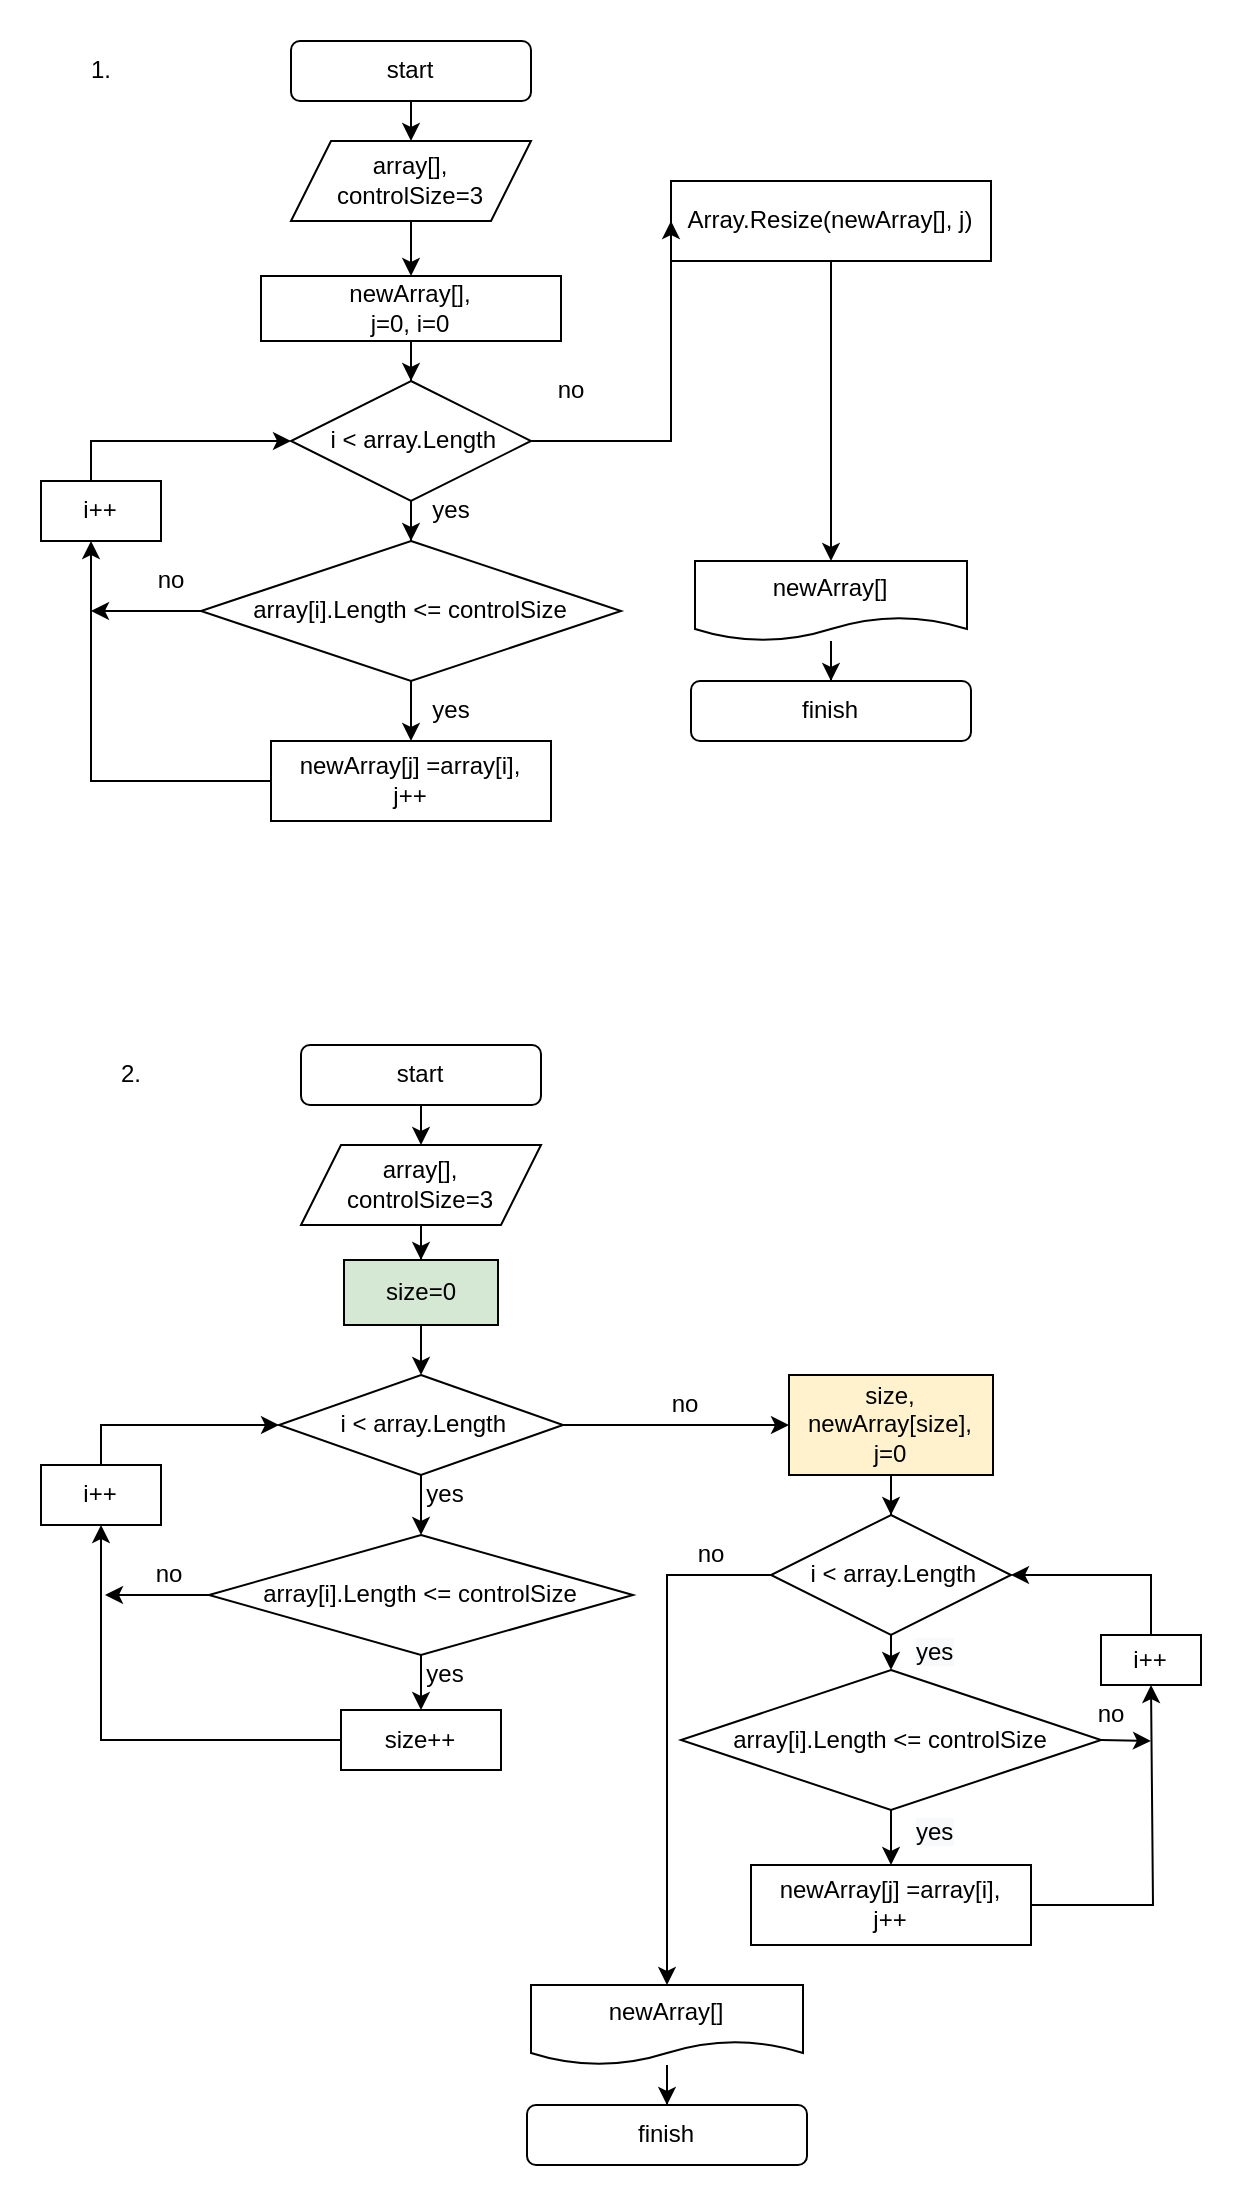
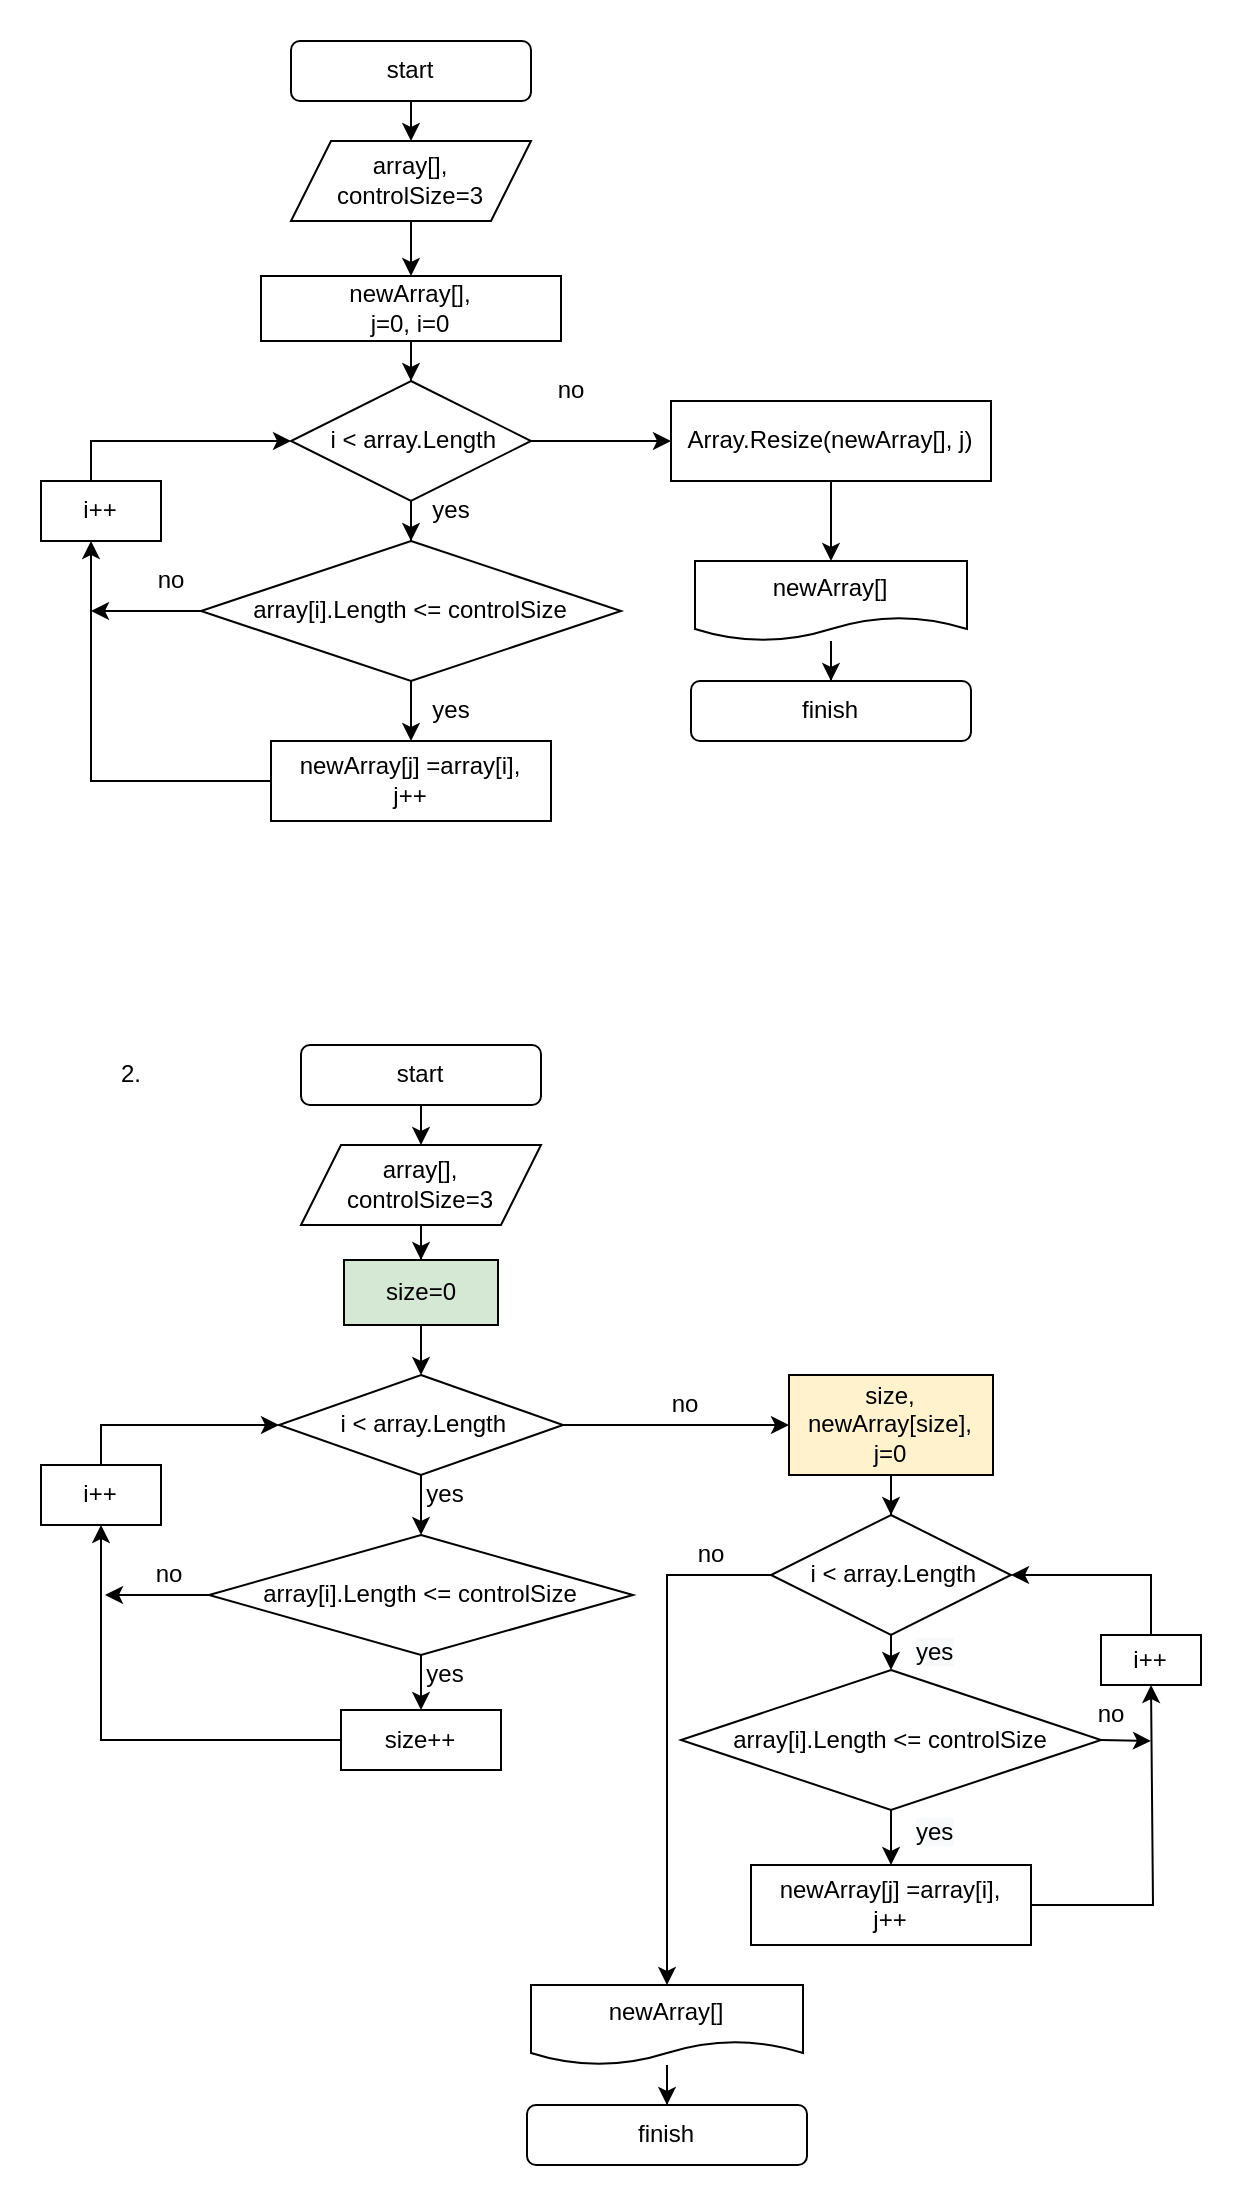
node "1.": removed
node "Array.Resize(newArray[], j)": moved (831, 221) -> (831, 441)
